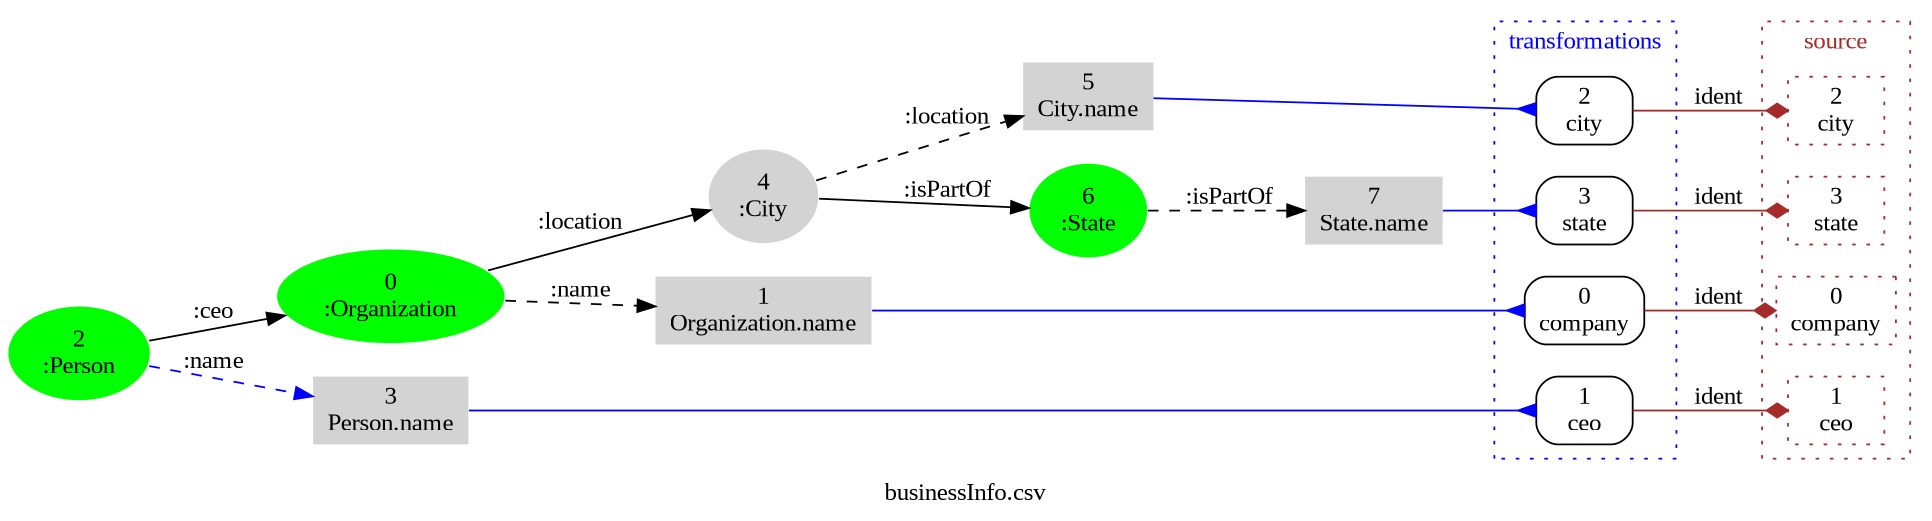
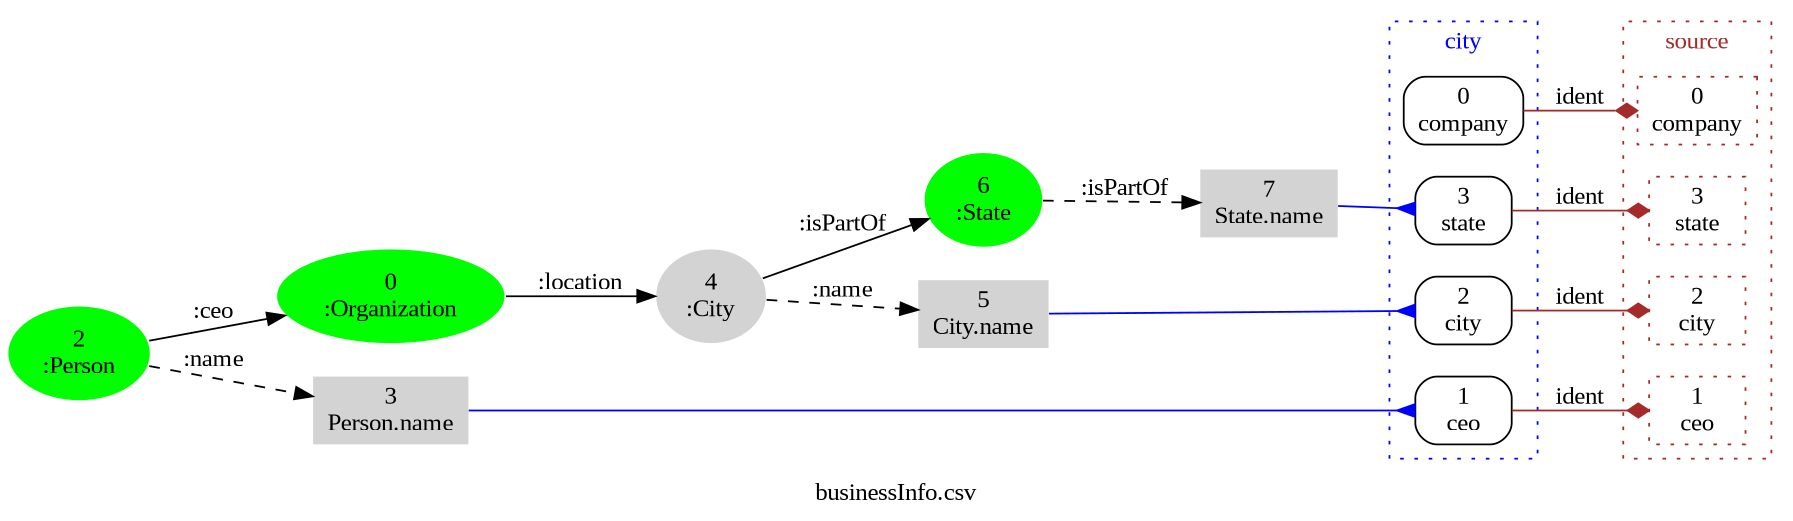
cluster "transformations": label "transformations" -> "city"
edge "4 :City" -> "5 City.name": label ":location" -> ":name"
node "1 Organization.name": removed
edge "2 :Person" -> "3 Person.name": color blue -> black
